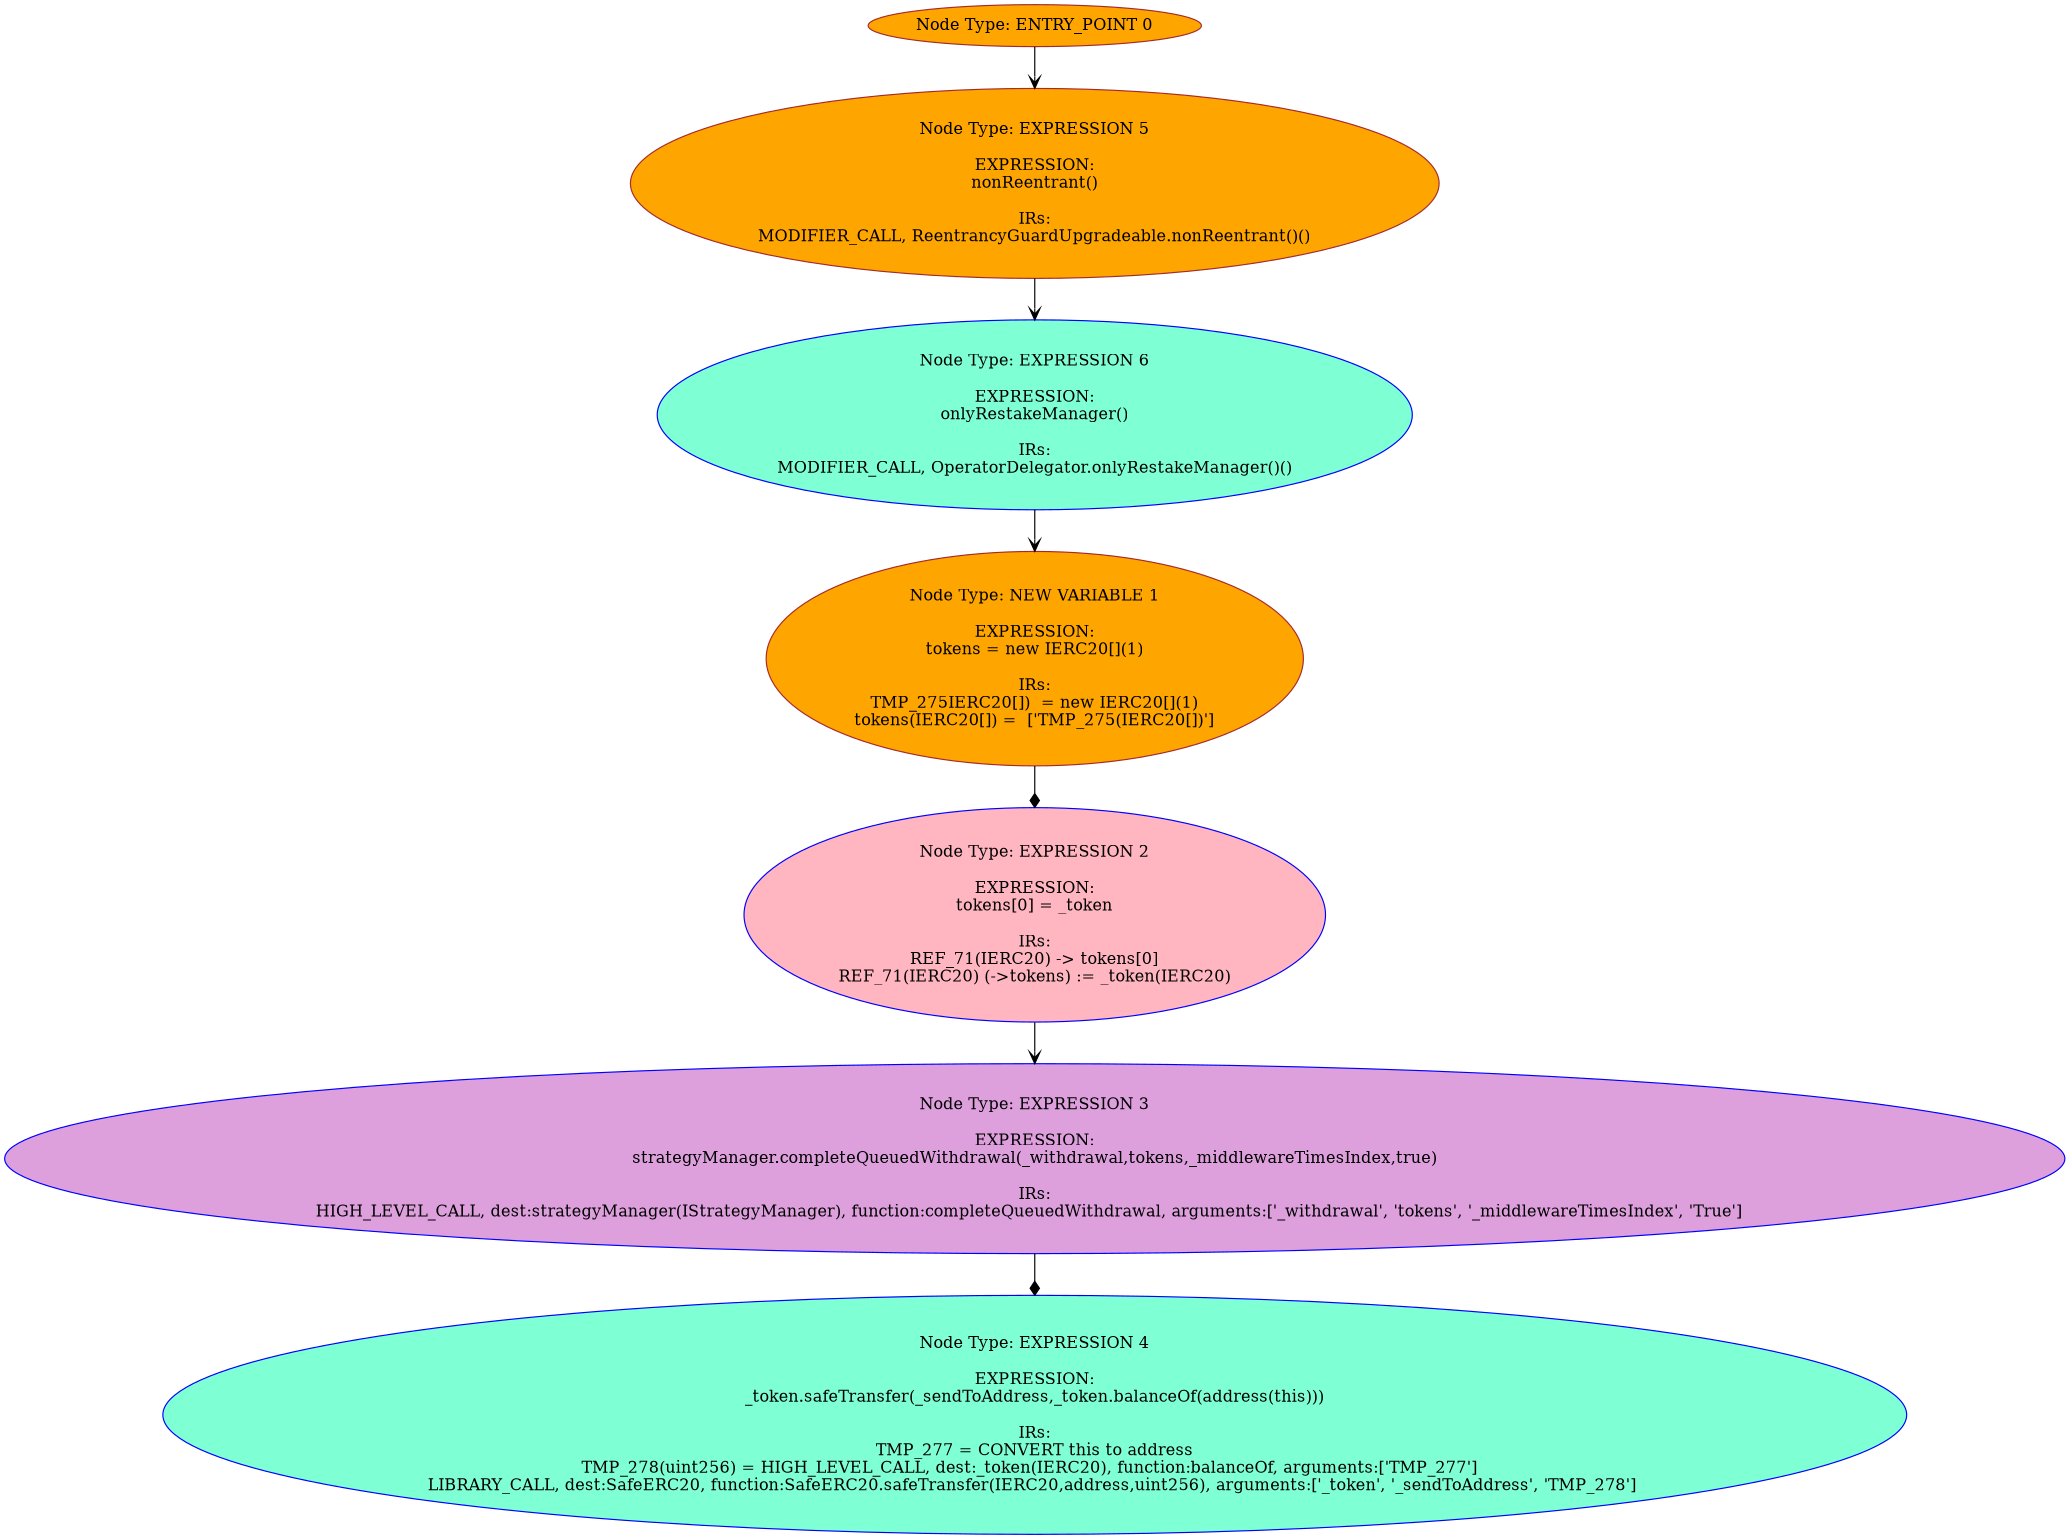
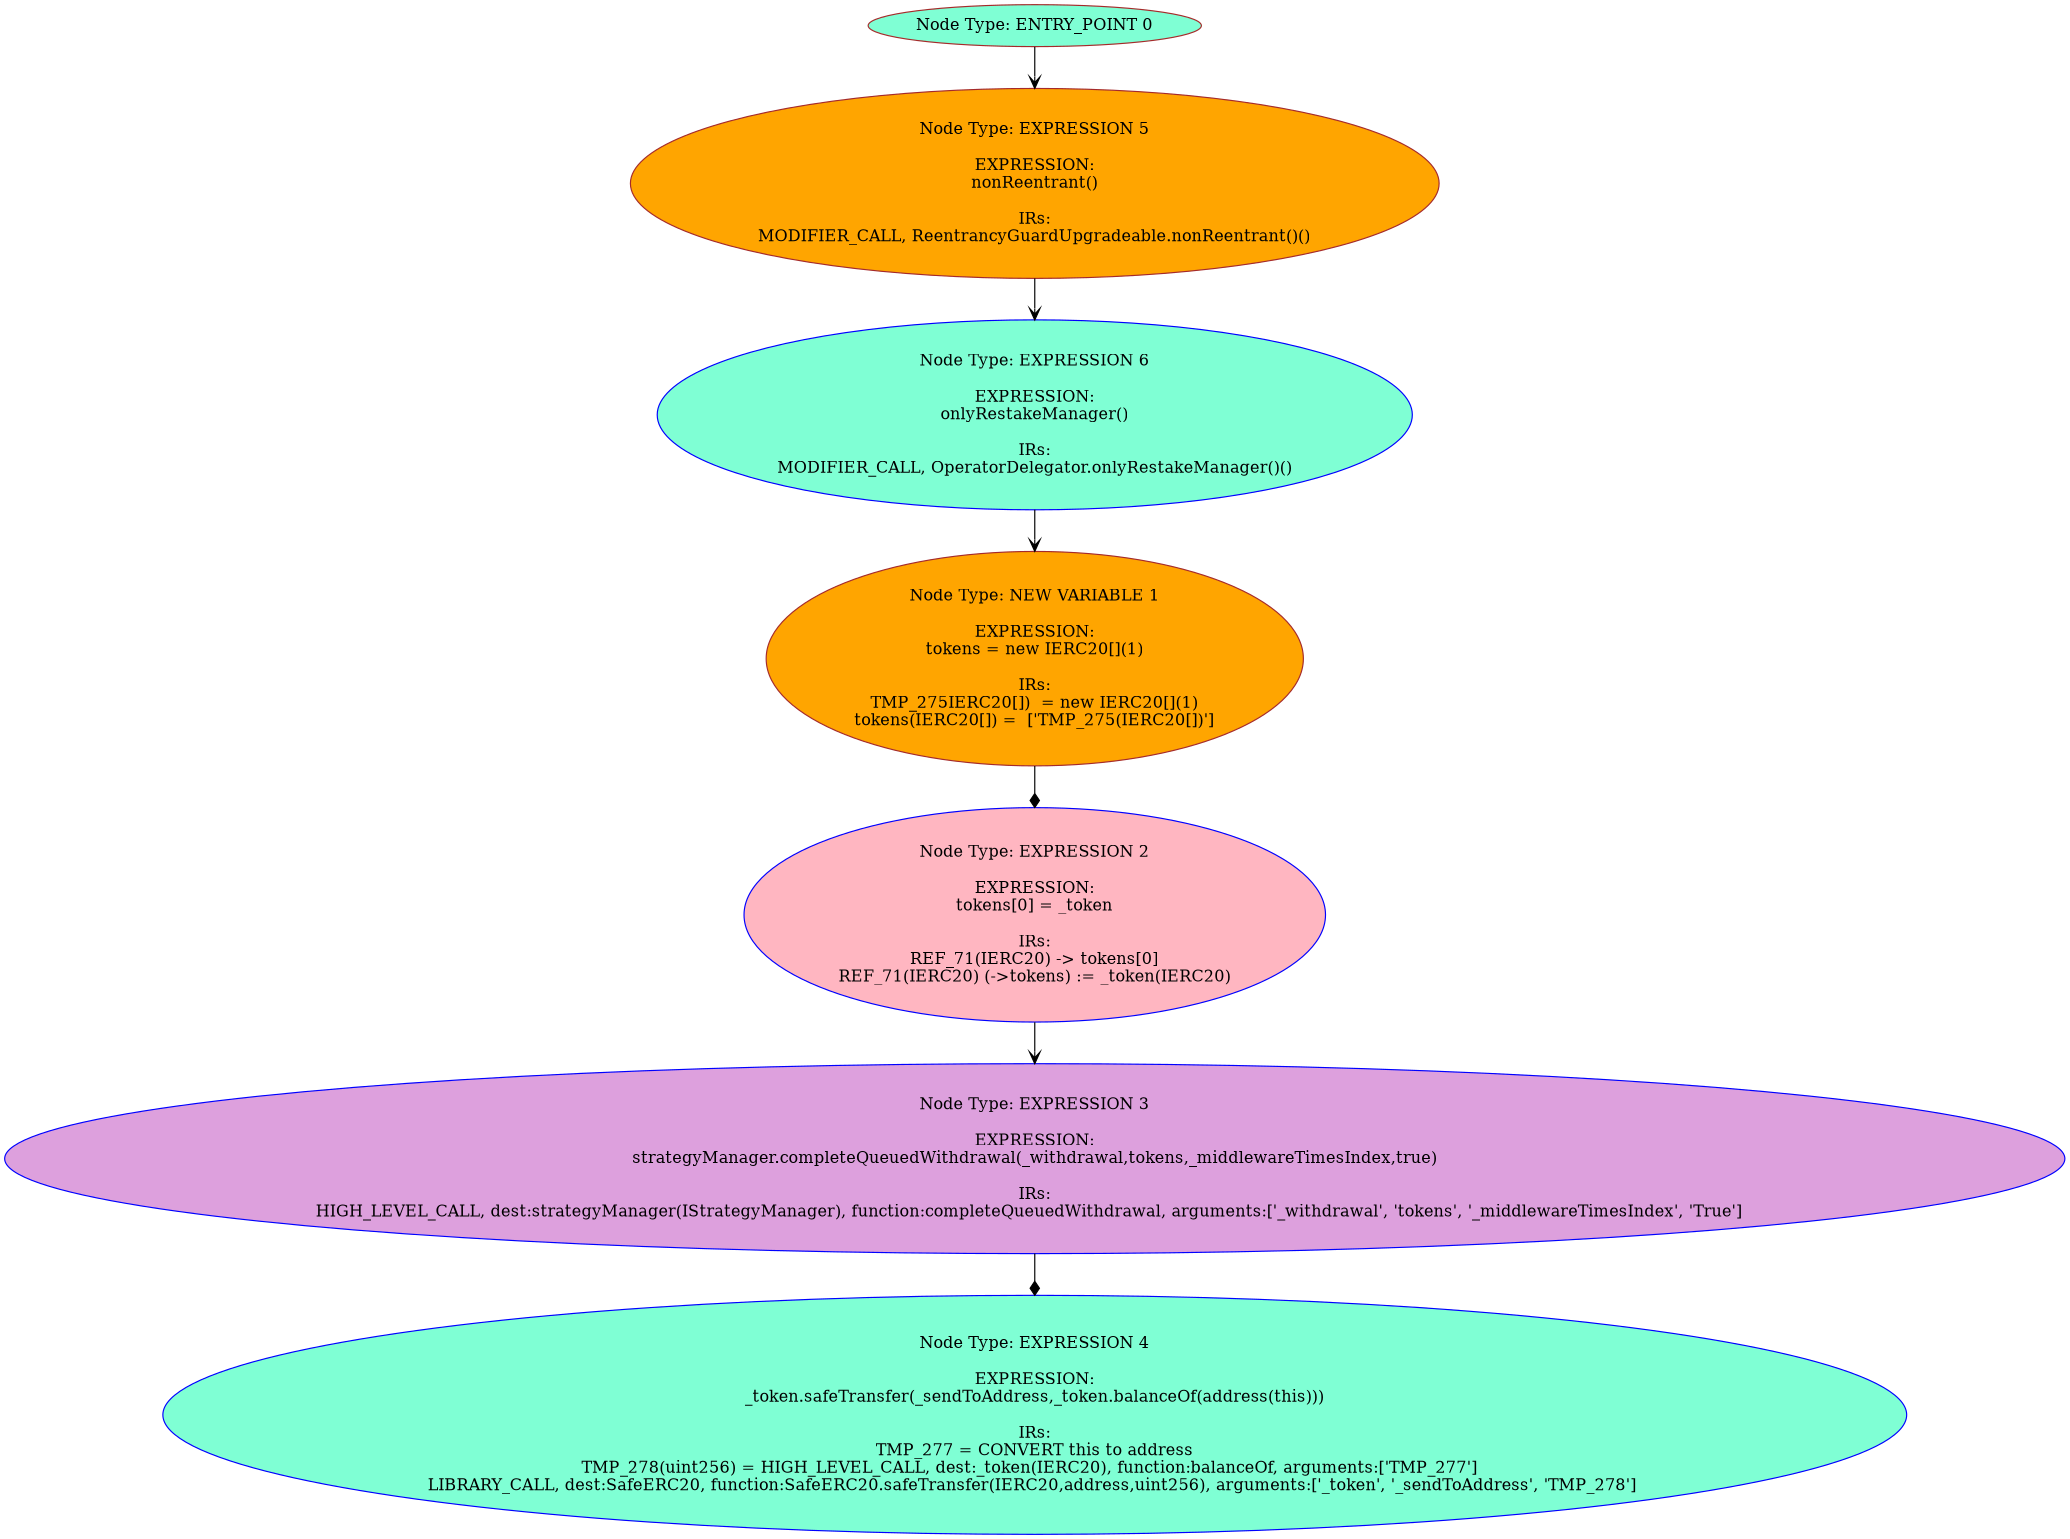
node "Node Type: ENTRY_POINT 0": fillcolor orange -> aquamarine
